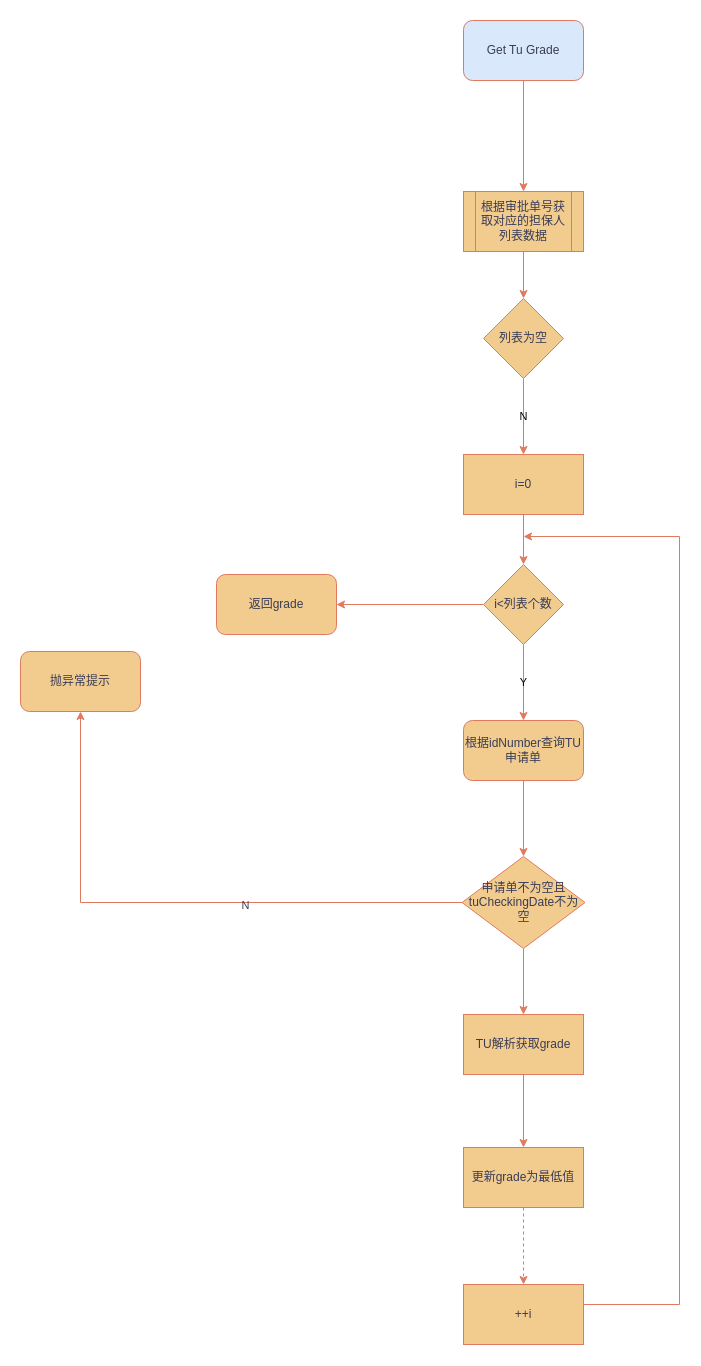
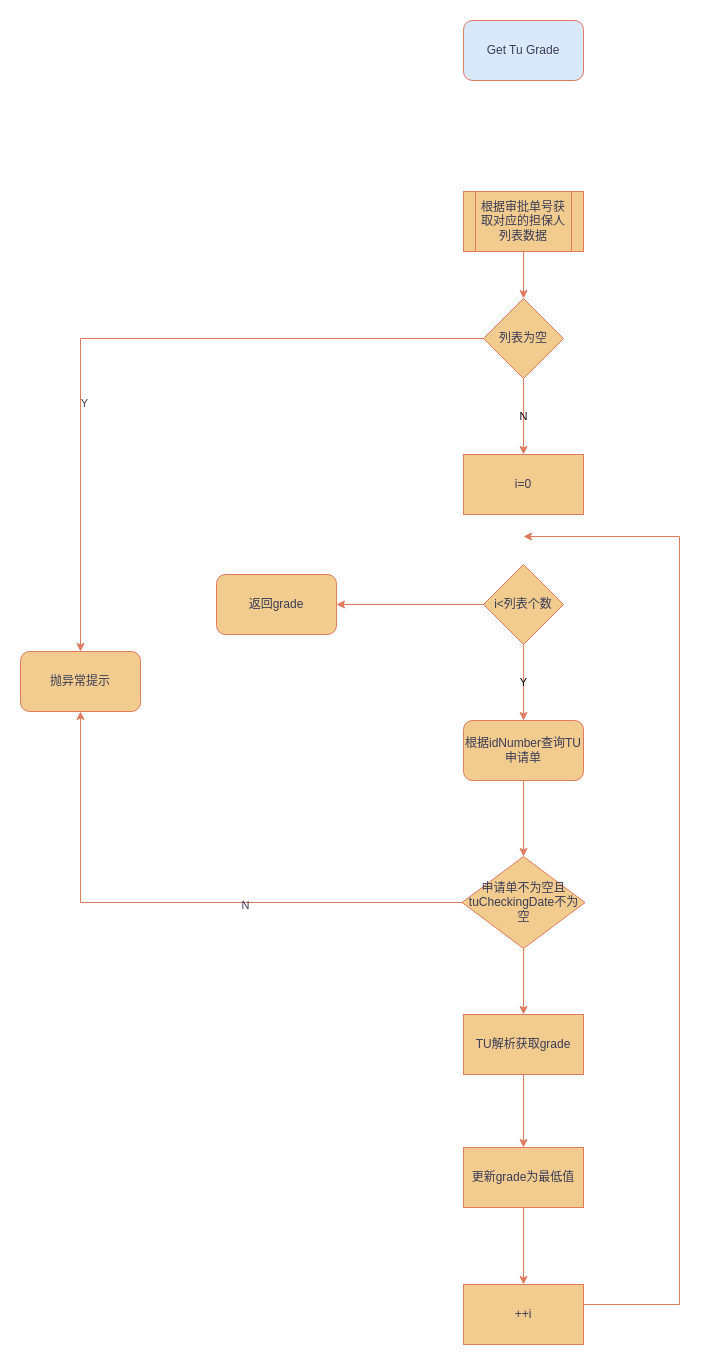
edge "Get Tu Grade" -> "根据审批单号获取对应的担保人列表数据": removed
edge "列表为空" -> "抛异常提示": added, label "Y"
edge "i=0" -> "i<列表个数": removed
edge "更新grade为最低值" -> "++i": style dashed -> solid
